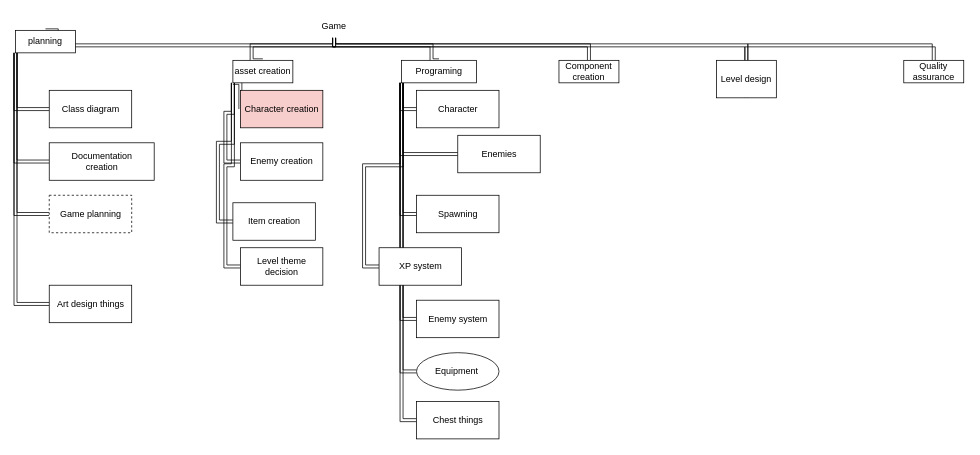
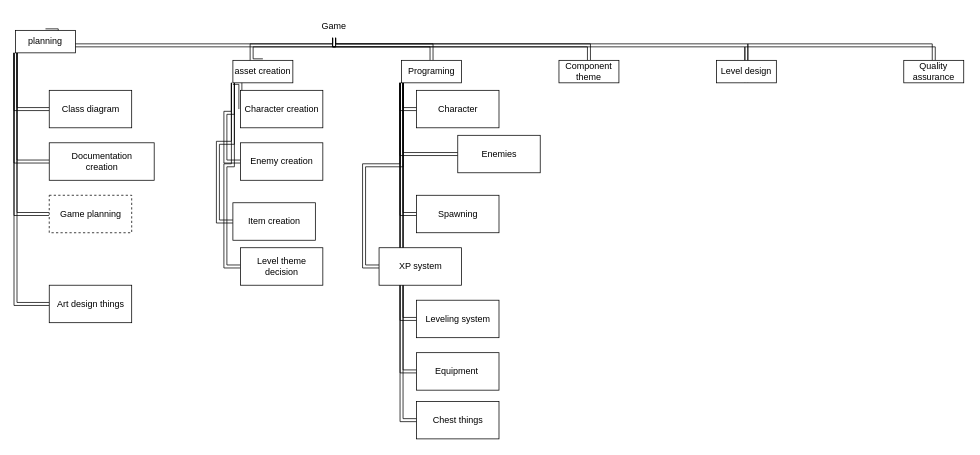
node "Programing": size 75x23 -> 60x23
node "Component creation": label "Component creation" -> "Component theme"
node "Level design": size 60x38 -> 60x23
node "Character creation": fillcolor #f8cecc -> #ffffff
node "Enemy system": label "Enemy system" -> "Leveling system"
node "Equipment": shape ellipse -> rectangle
